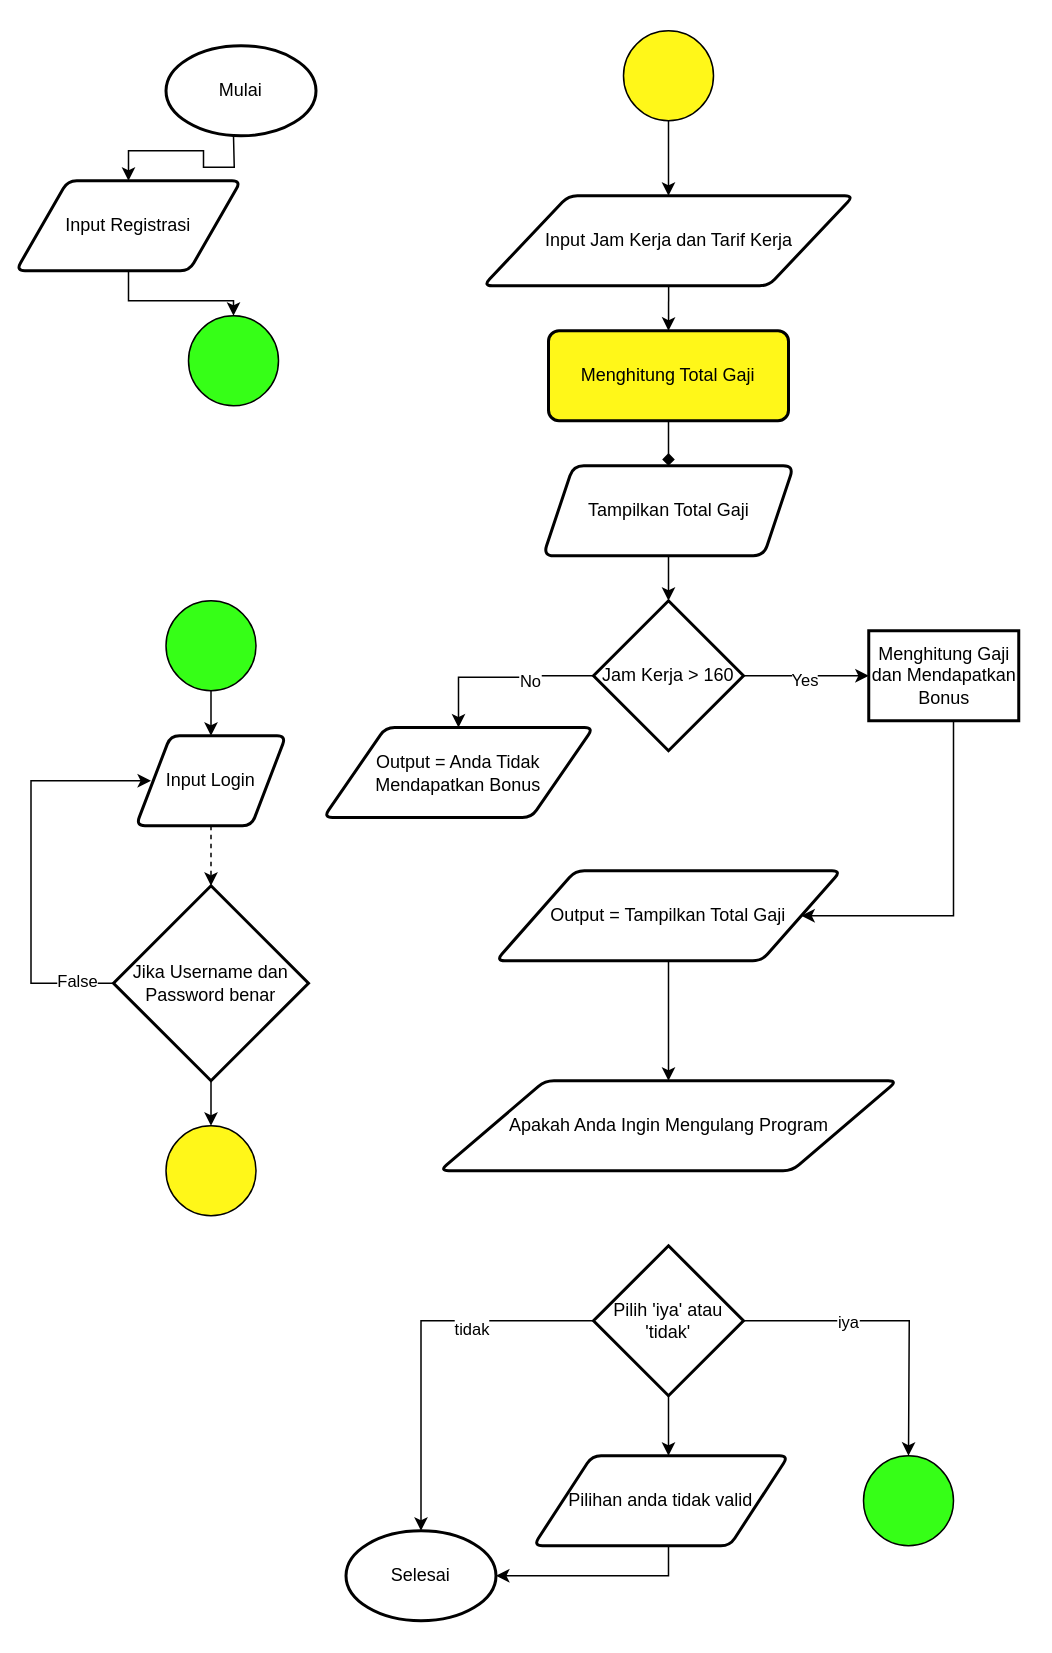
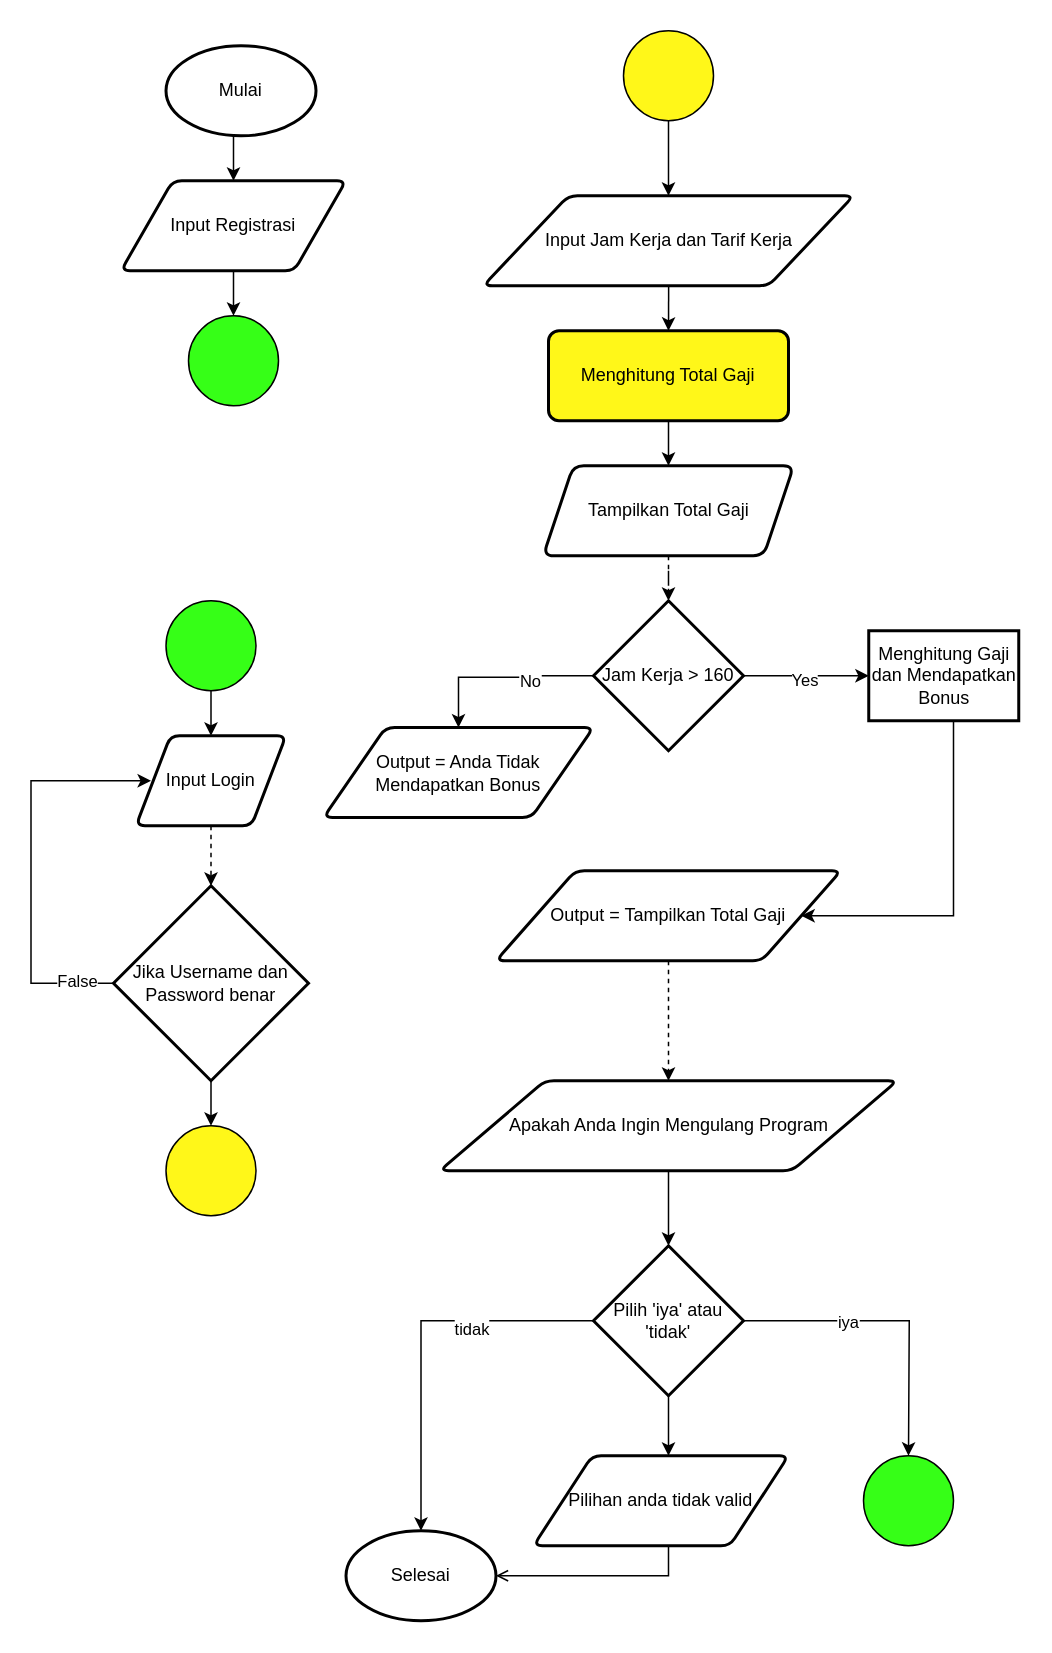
node "Input Registrasi": moved (128, 226) -> (233, 226)
edge "Menghitung Total Gaji" -> "Tampilkan Total Gaji": arrowhead diamond -> classic
edge "Tampilkan Total Gaji" -> "Jam Kerja > 160": style solid -> dashed
edge "Output = Tampilkan Total Gaji" -> "Apakah Anda Ingin Mengulang Program": style solid -> dashed
edge "Apakah Anda Ingin Mengulang Program" -> "Pilih 'iya' atau 'tidak'": added
edge "Pilihan anda tidak valid" -> "Selesai": arrowhead classic -> open
